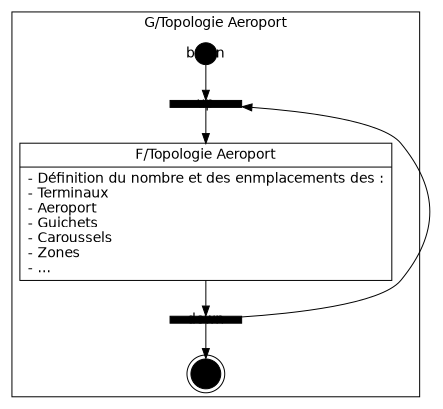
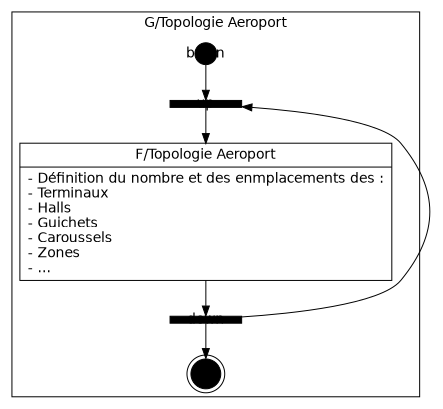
node "F/Topologie Aeroport": text "- Aeroport" -> "- Halls"
